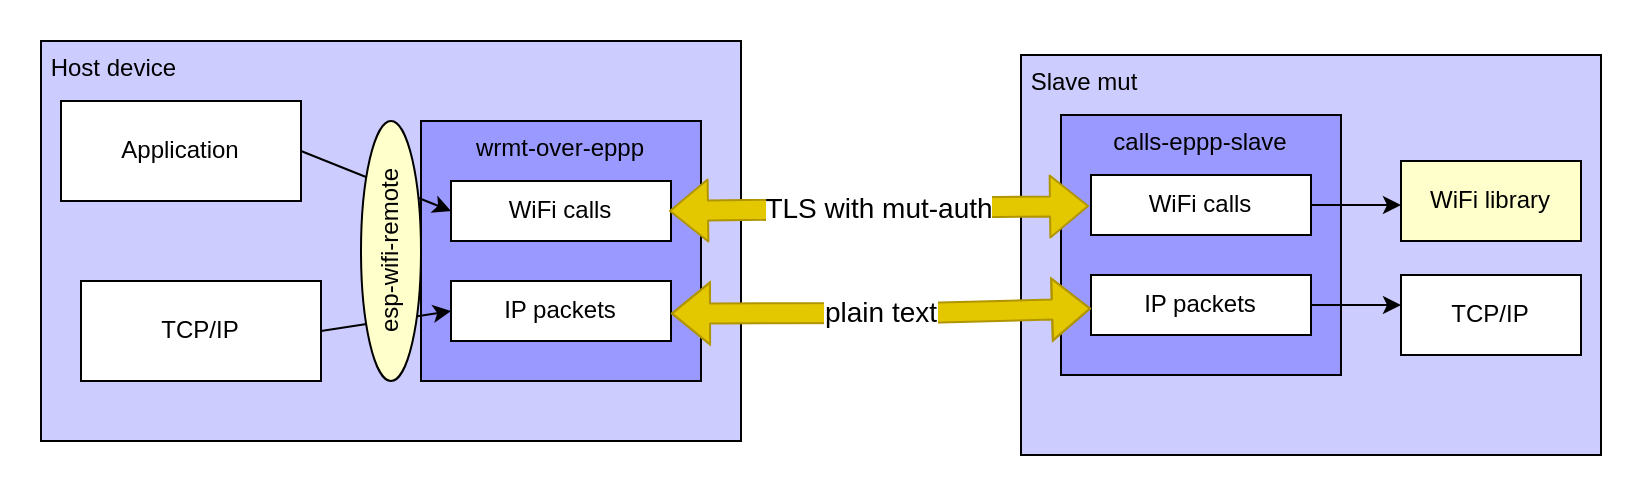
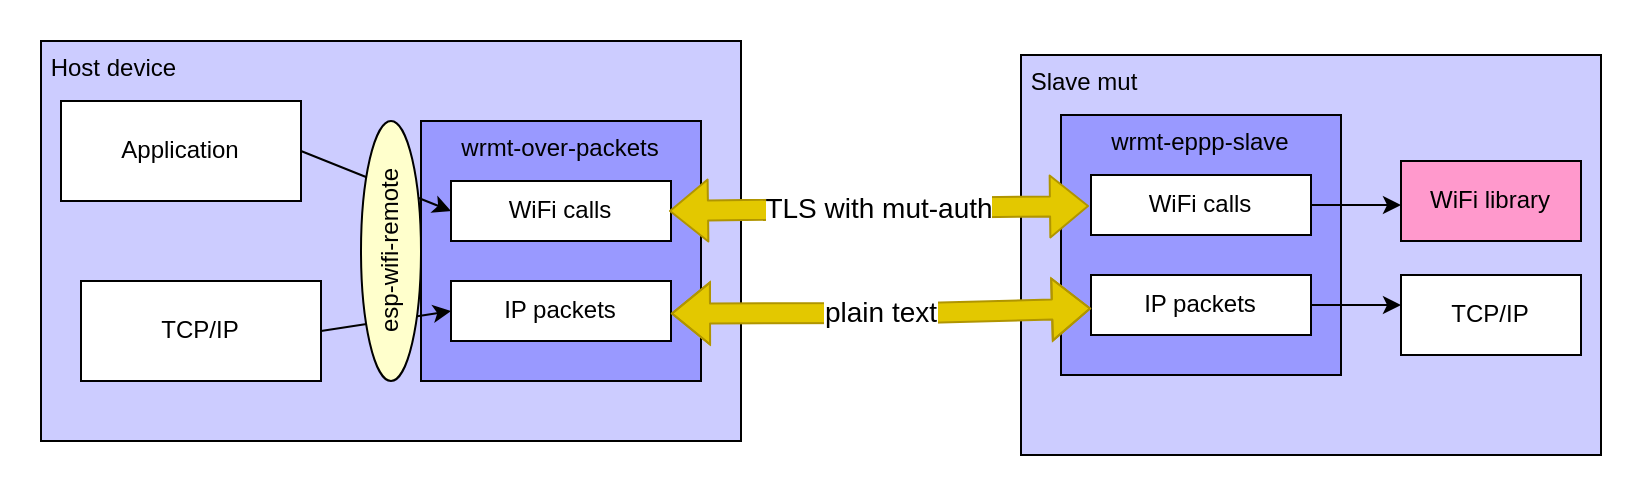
node "calls-eppp-slave": label "calls-eppp-slave" -> "wrmt-eppp-slave"
node "wrmt-over-eppp": label "wrmt-over-eppp" -> "wrmt-over-packets"
node "WiFi library": fillcolor #ffffcc -> #ff99cc
